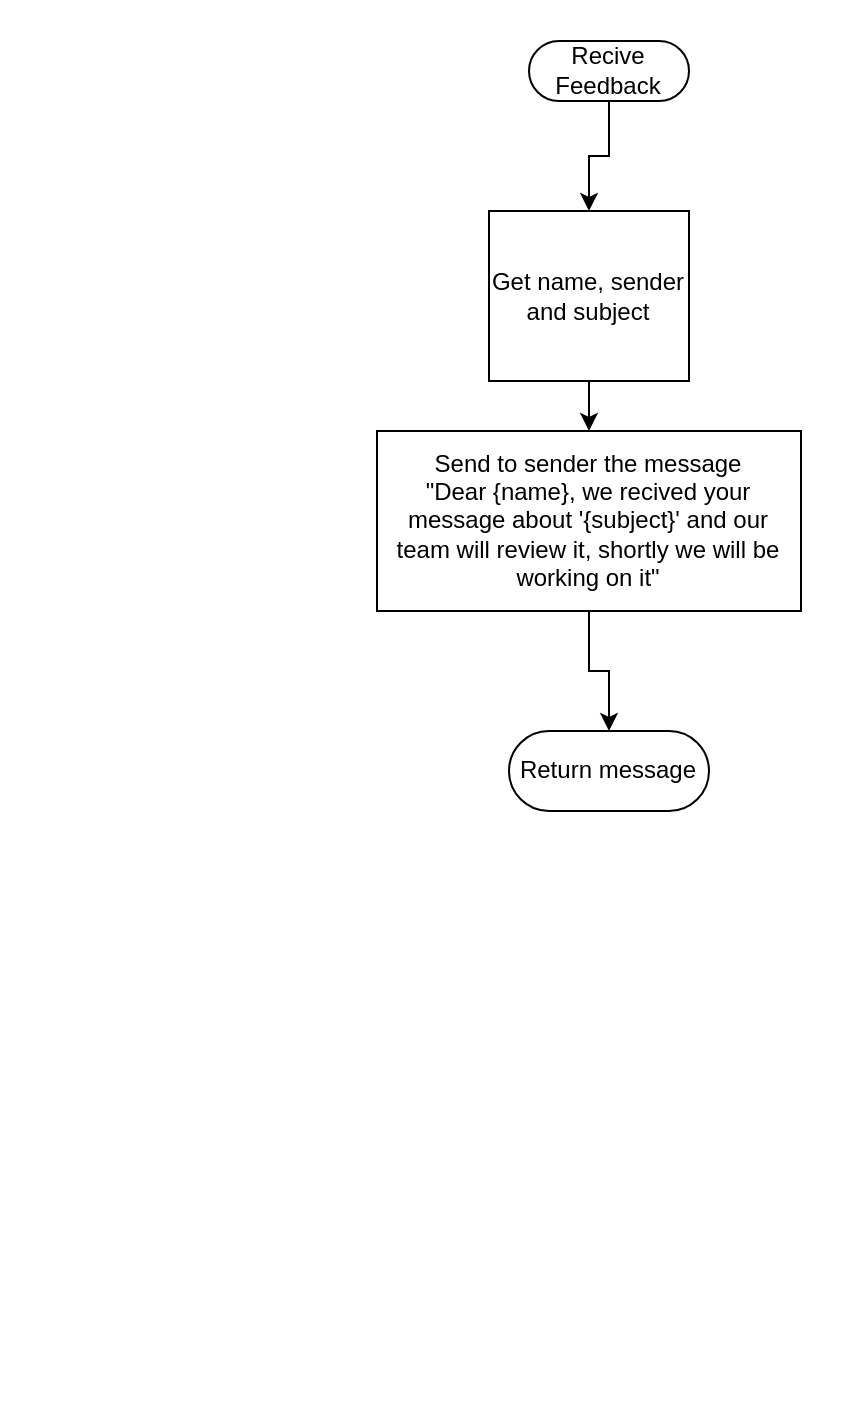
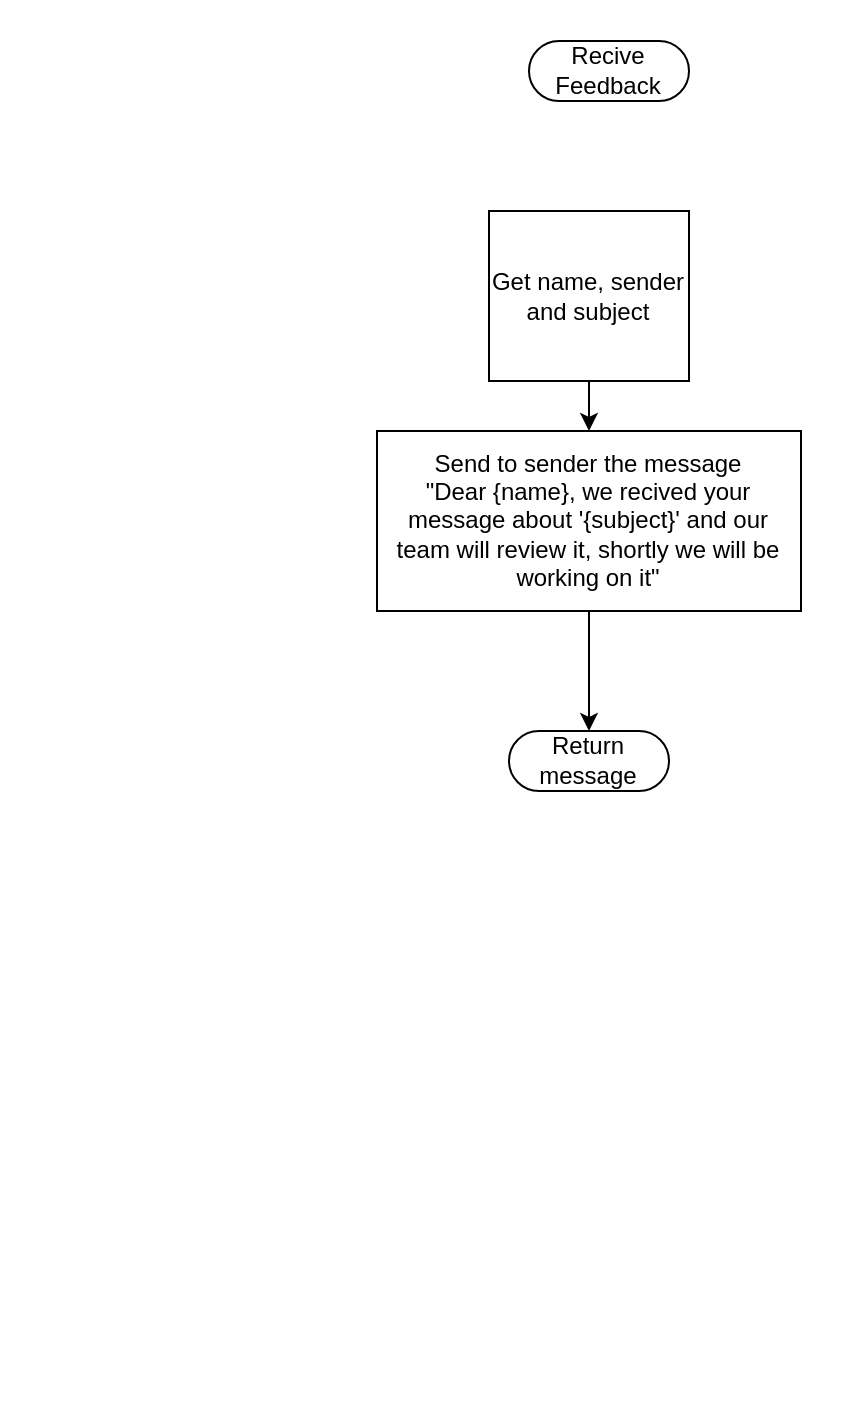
edge "Recive Feedback" -> "Get name, sender and subject": removed
node "Return message": size 200x80 -> 160x60
